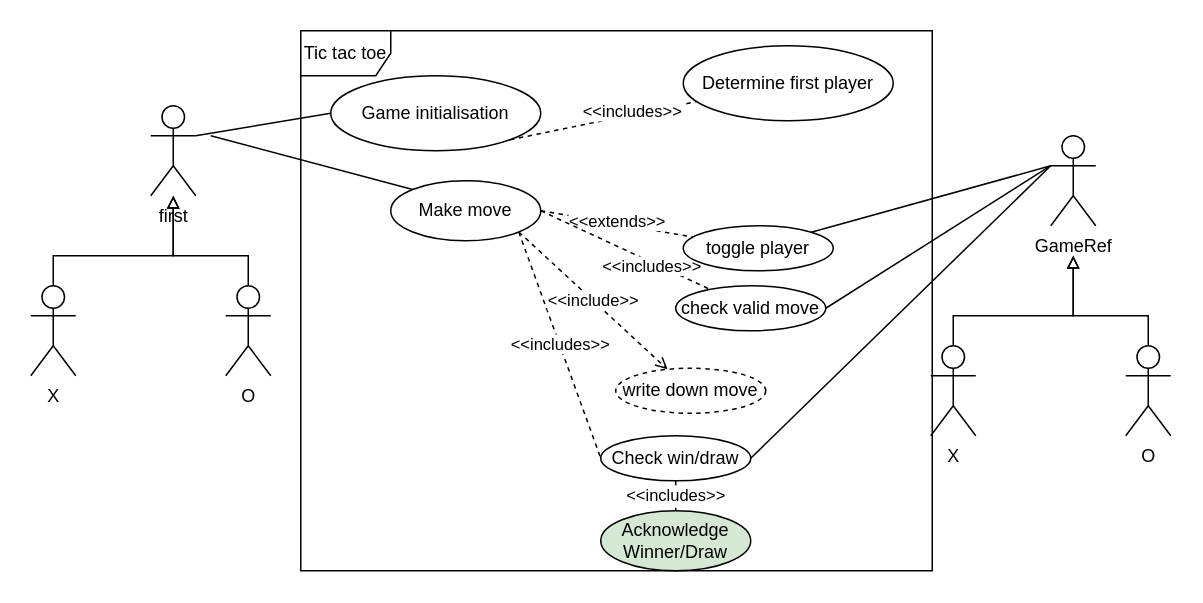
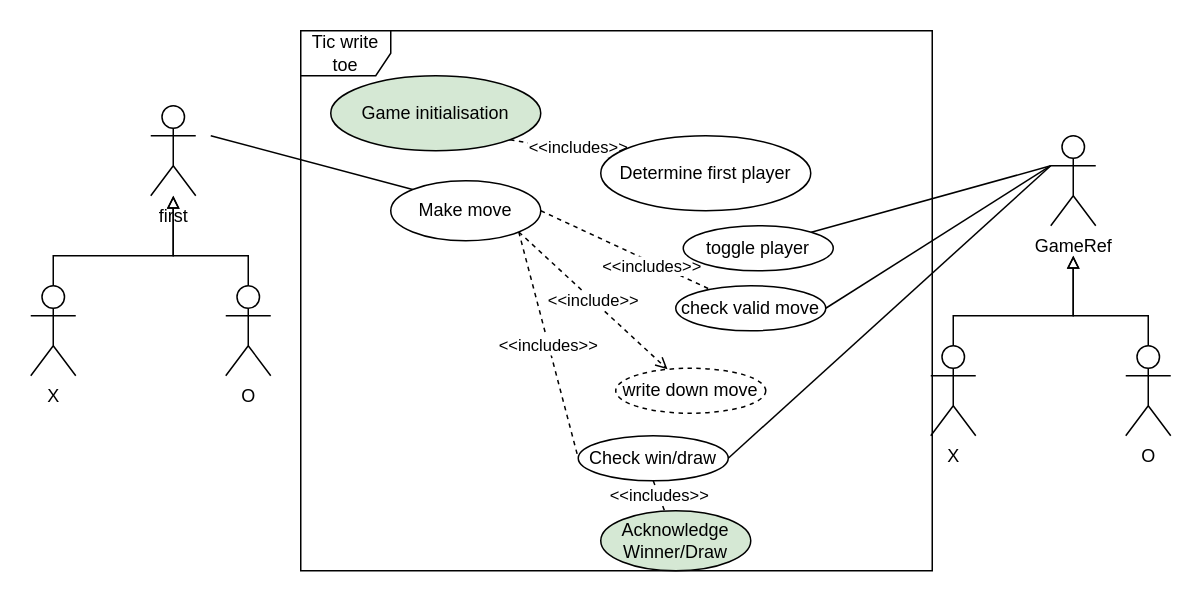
node "Tic tac toe": label "Tic tac toe" -> "Tic write toe"
node "Determine first player": moved (788, 83) -> (706, 173)
node "Game initialisation": fillcolor #ffffff -> #d5e8d4
edge "Game initialisation" -- "first": removed
edge "Make move" -- "toggle player": removed, label "<<extends>>"
node "Check win/draw": moved (676, 458) -> (653, 458)
